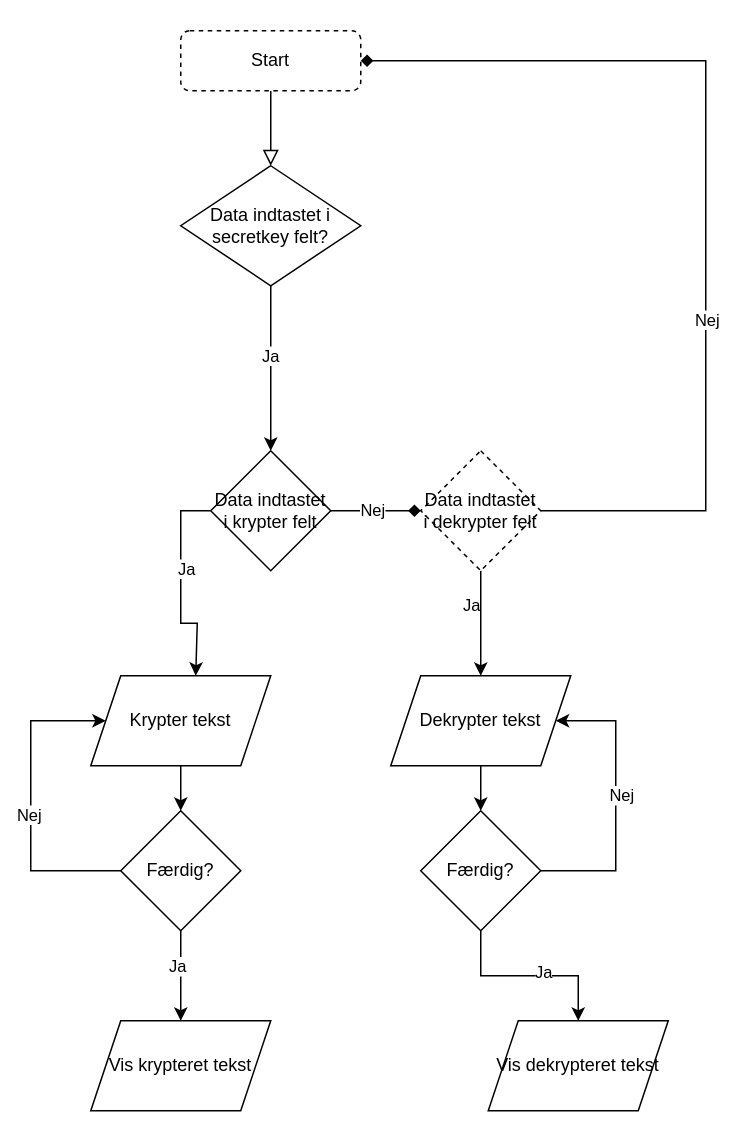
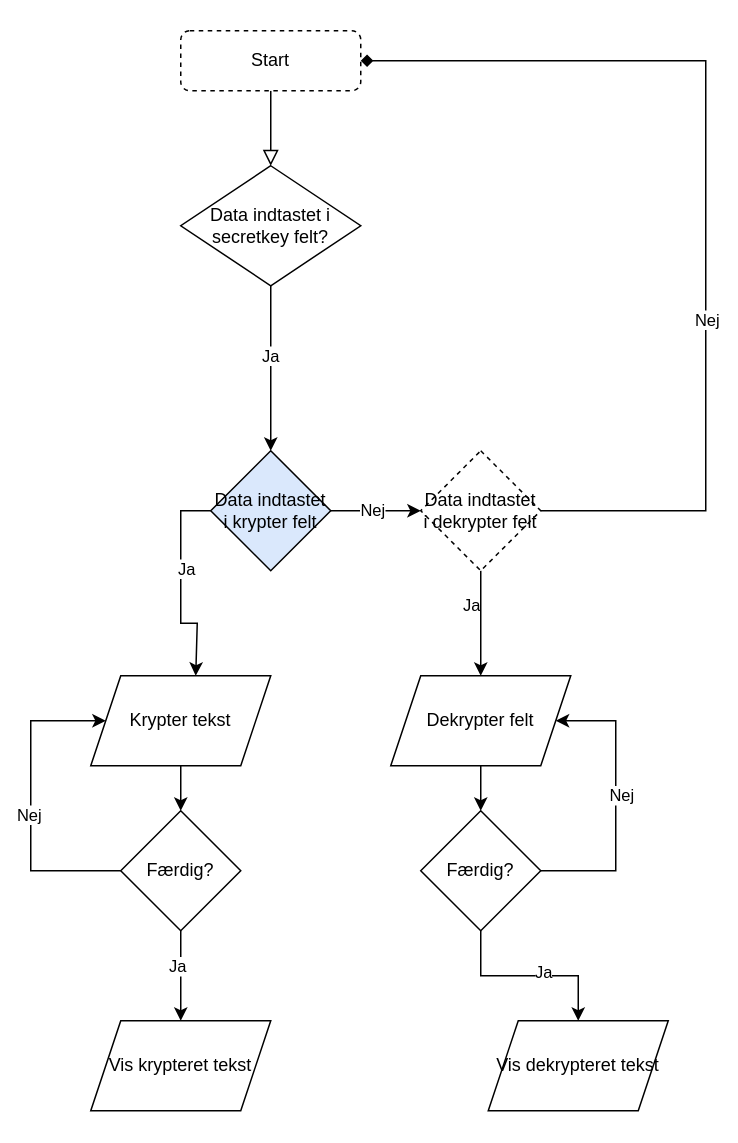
node "Data indtastet i krypter felt": fillcolor #ffffff -> #dae8fc
edge "Data indtastet i krypter felt" -> "Data indtastet i dekrypter felt": arrowhead diamond -> classic
node "Dekrypter tekst": label "Dekrypter tekst" -> "Dekrypter felt"
